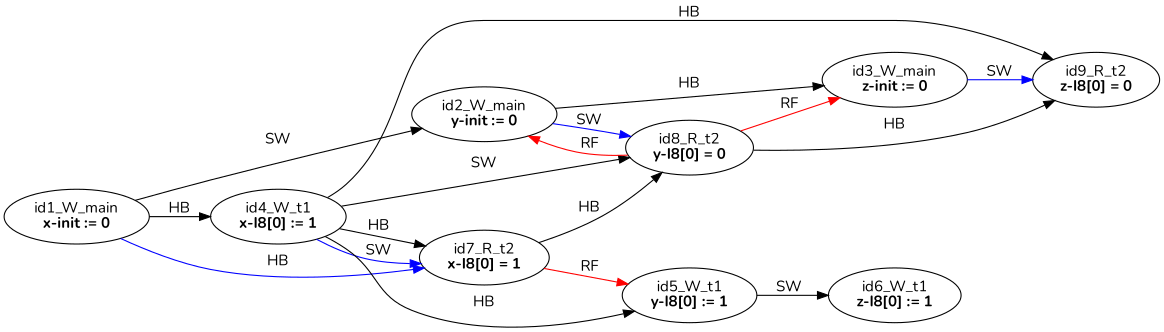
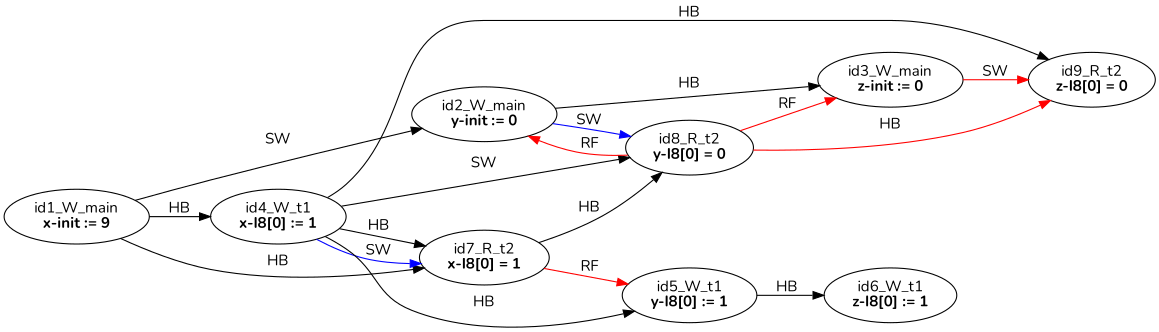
edge "id3_W_main" -> "id9_R_t2": color blue -> red
edge "id8_R_t2" -> "id9_R_t2": color black -> red
node "id1_W_main": text "x-init := 0" -> "x-init := 9"
edge "id1_W_main" -> "id7_R_t2": color blue -> black
edge "id5_W_t1" -> "id6_W_t1": label "SW" -> "HB"
